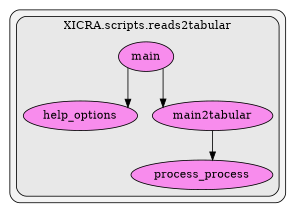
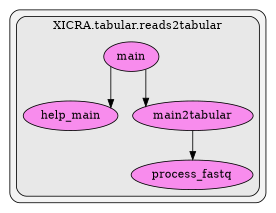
cluster "XICRA.scripts.reads2tabular": label "XICRA.scripts.reads2tabular" -> "XICRA.tabular.reads2tabular"
node "help_options": label "help_options" -> "help_main"
node "process_process": label "process_process" -> "process_fastq"
